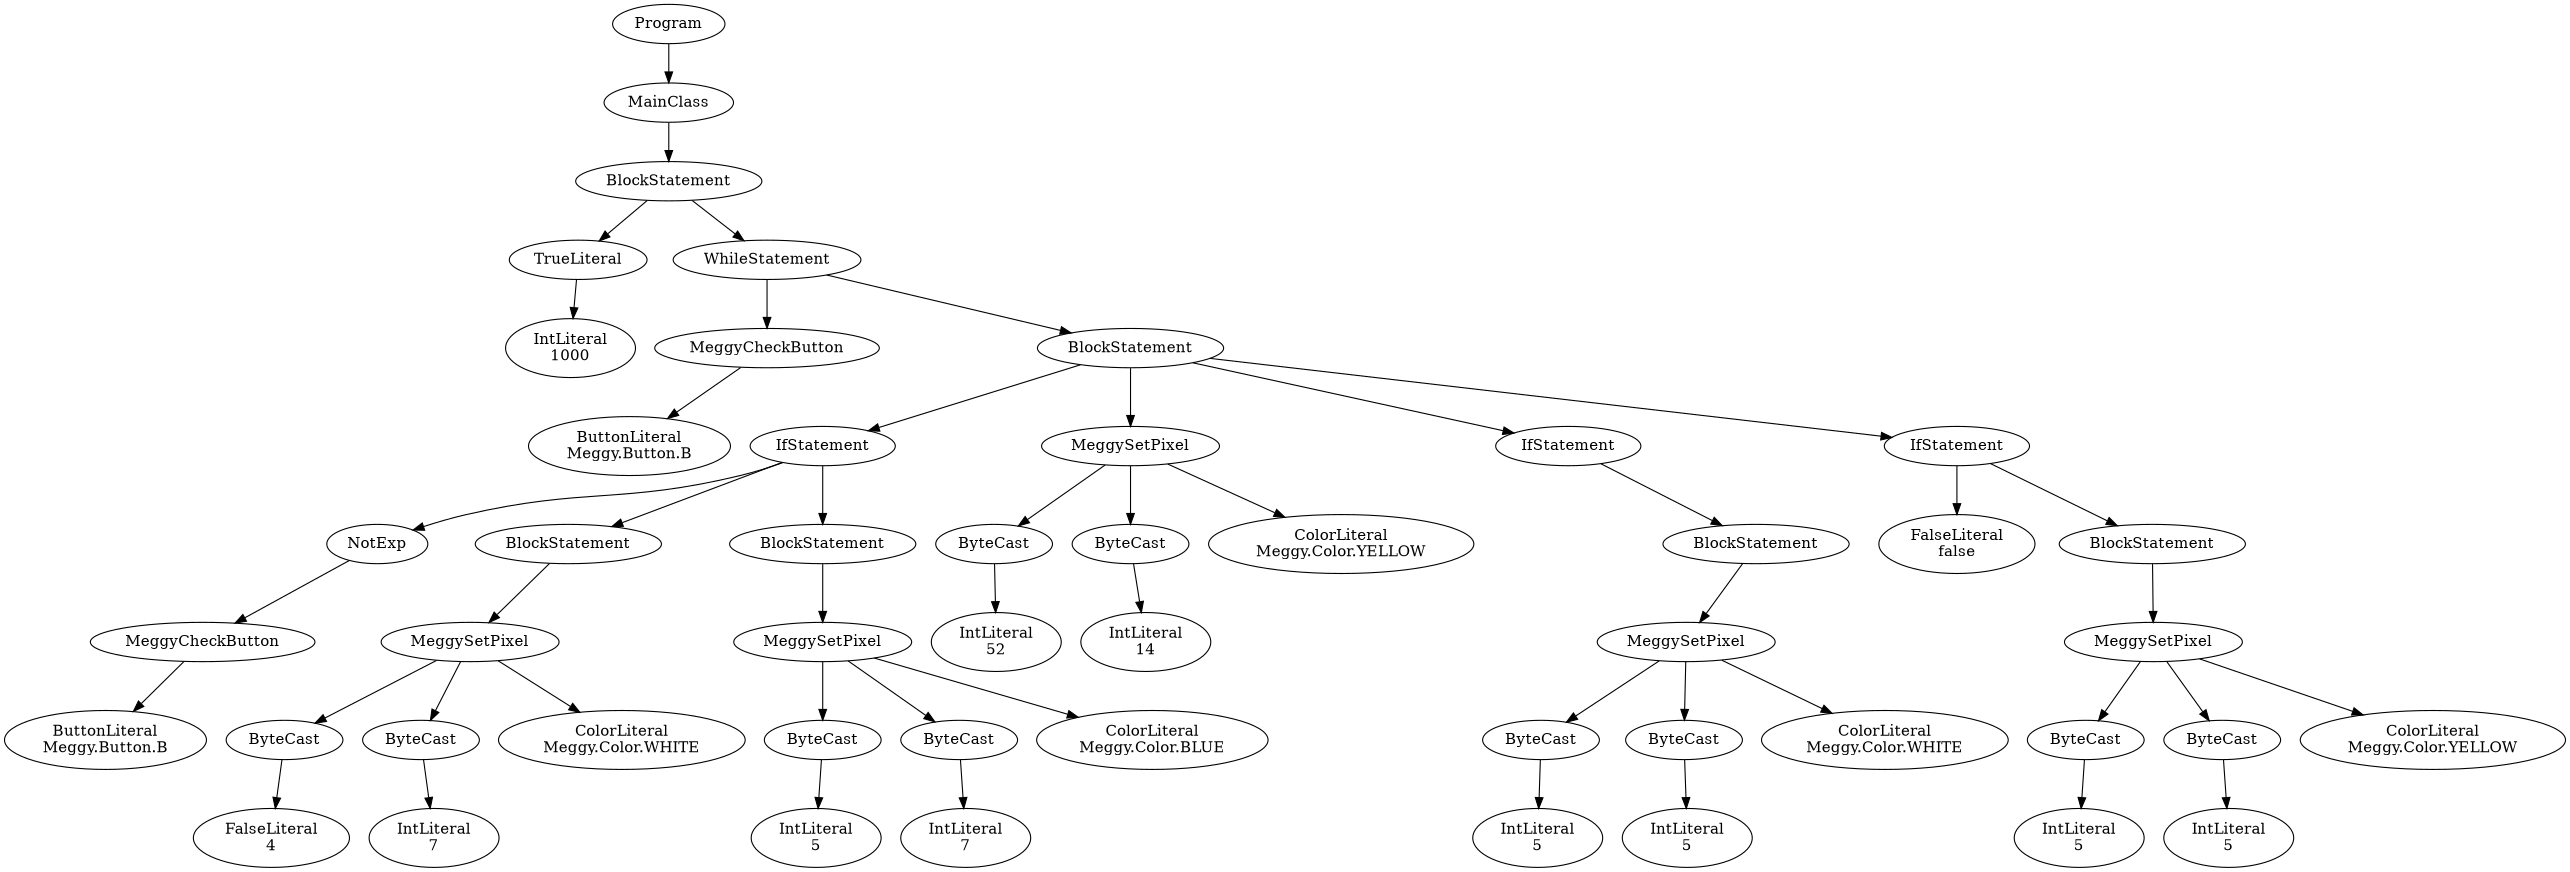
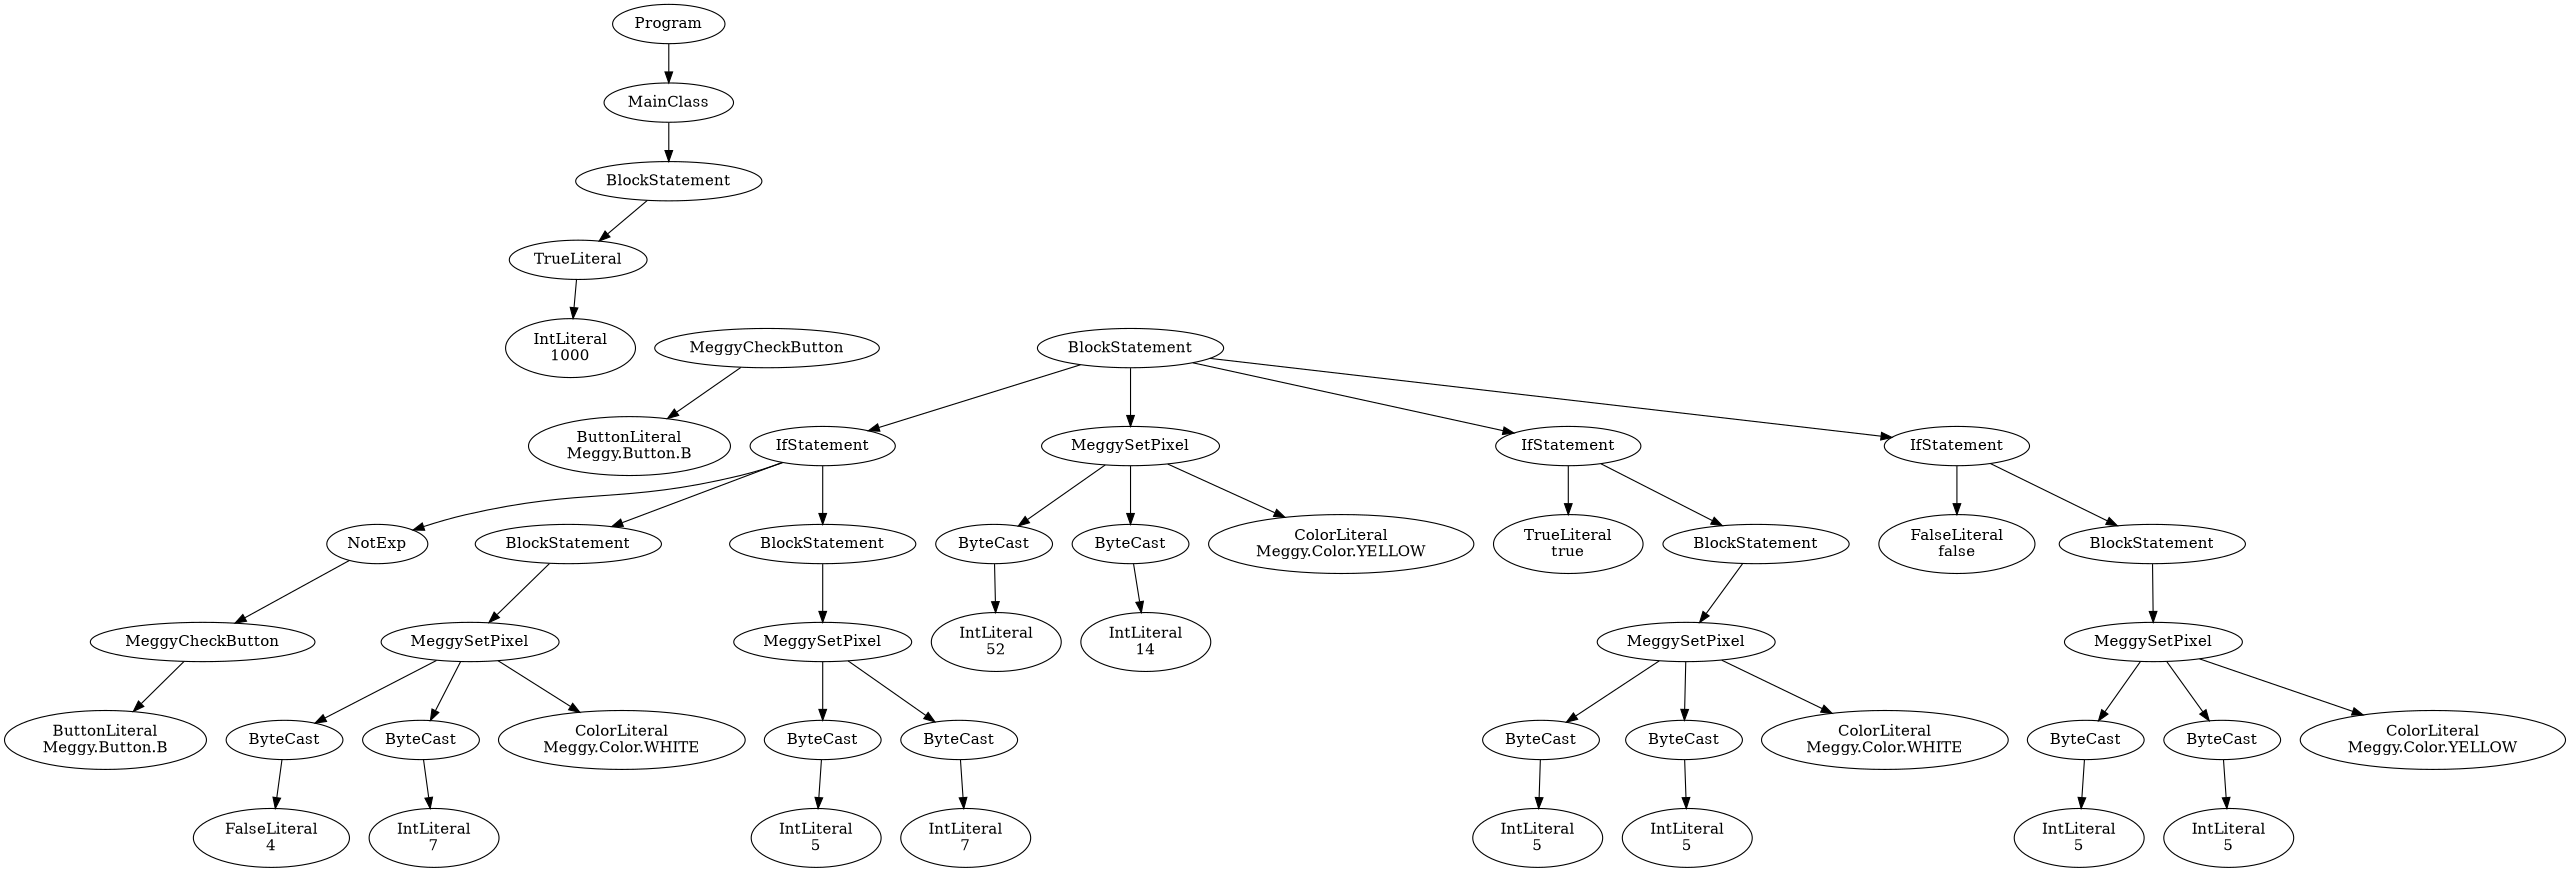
node "WhileStatement": removed
node "TrueLiteral true": added
node "ColorLiteral Meggy.Color.BLUE": removed
